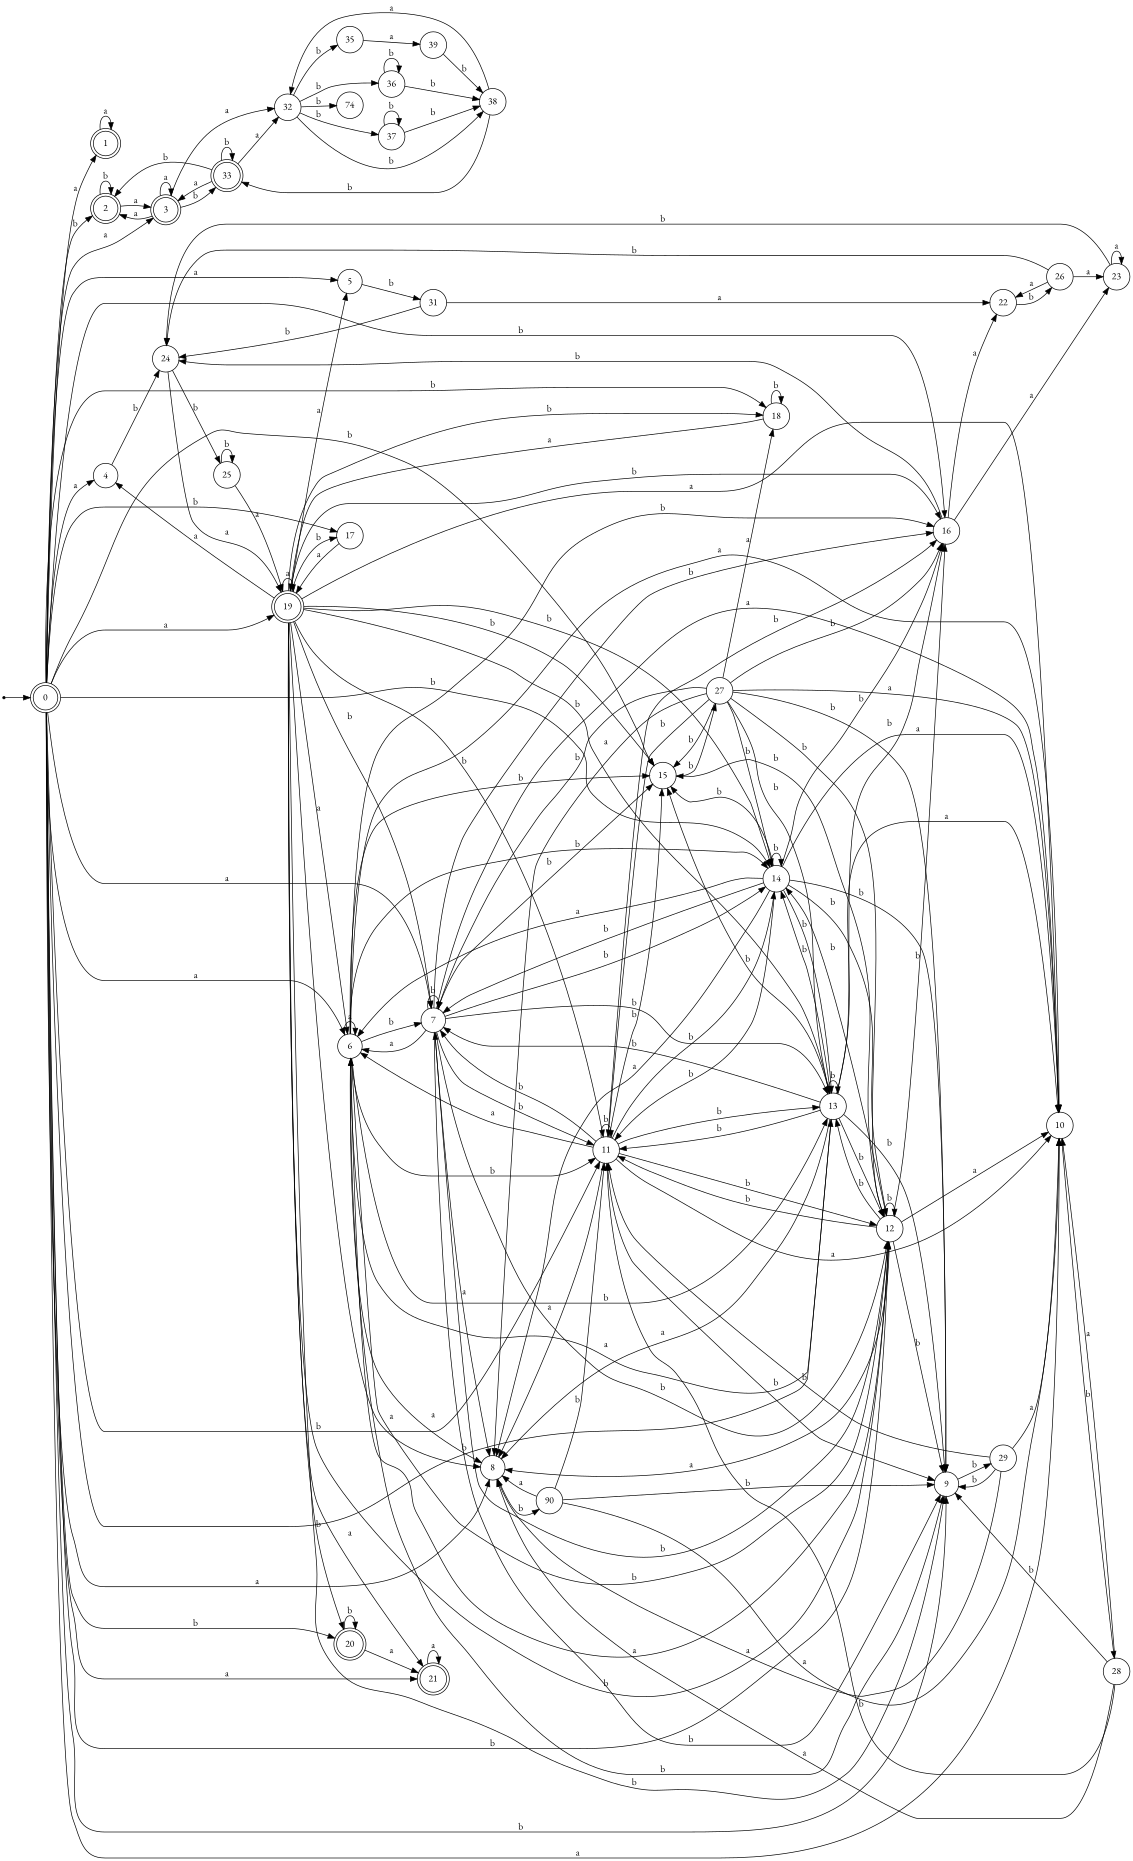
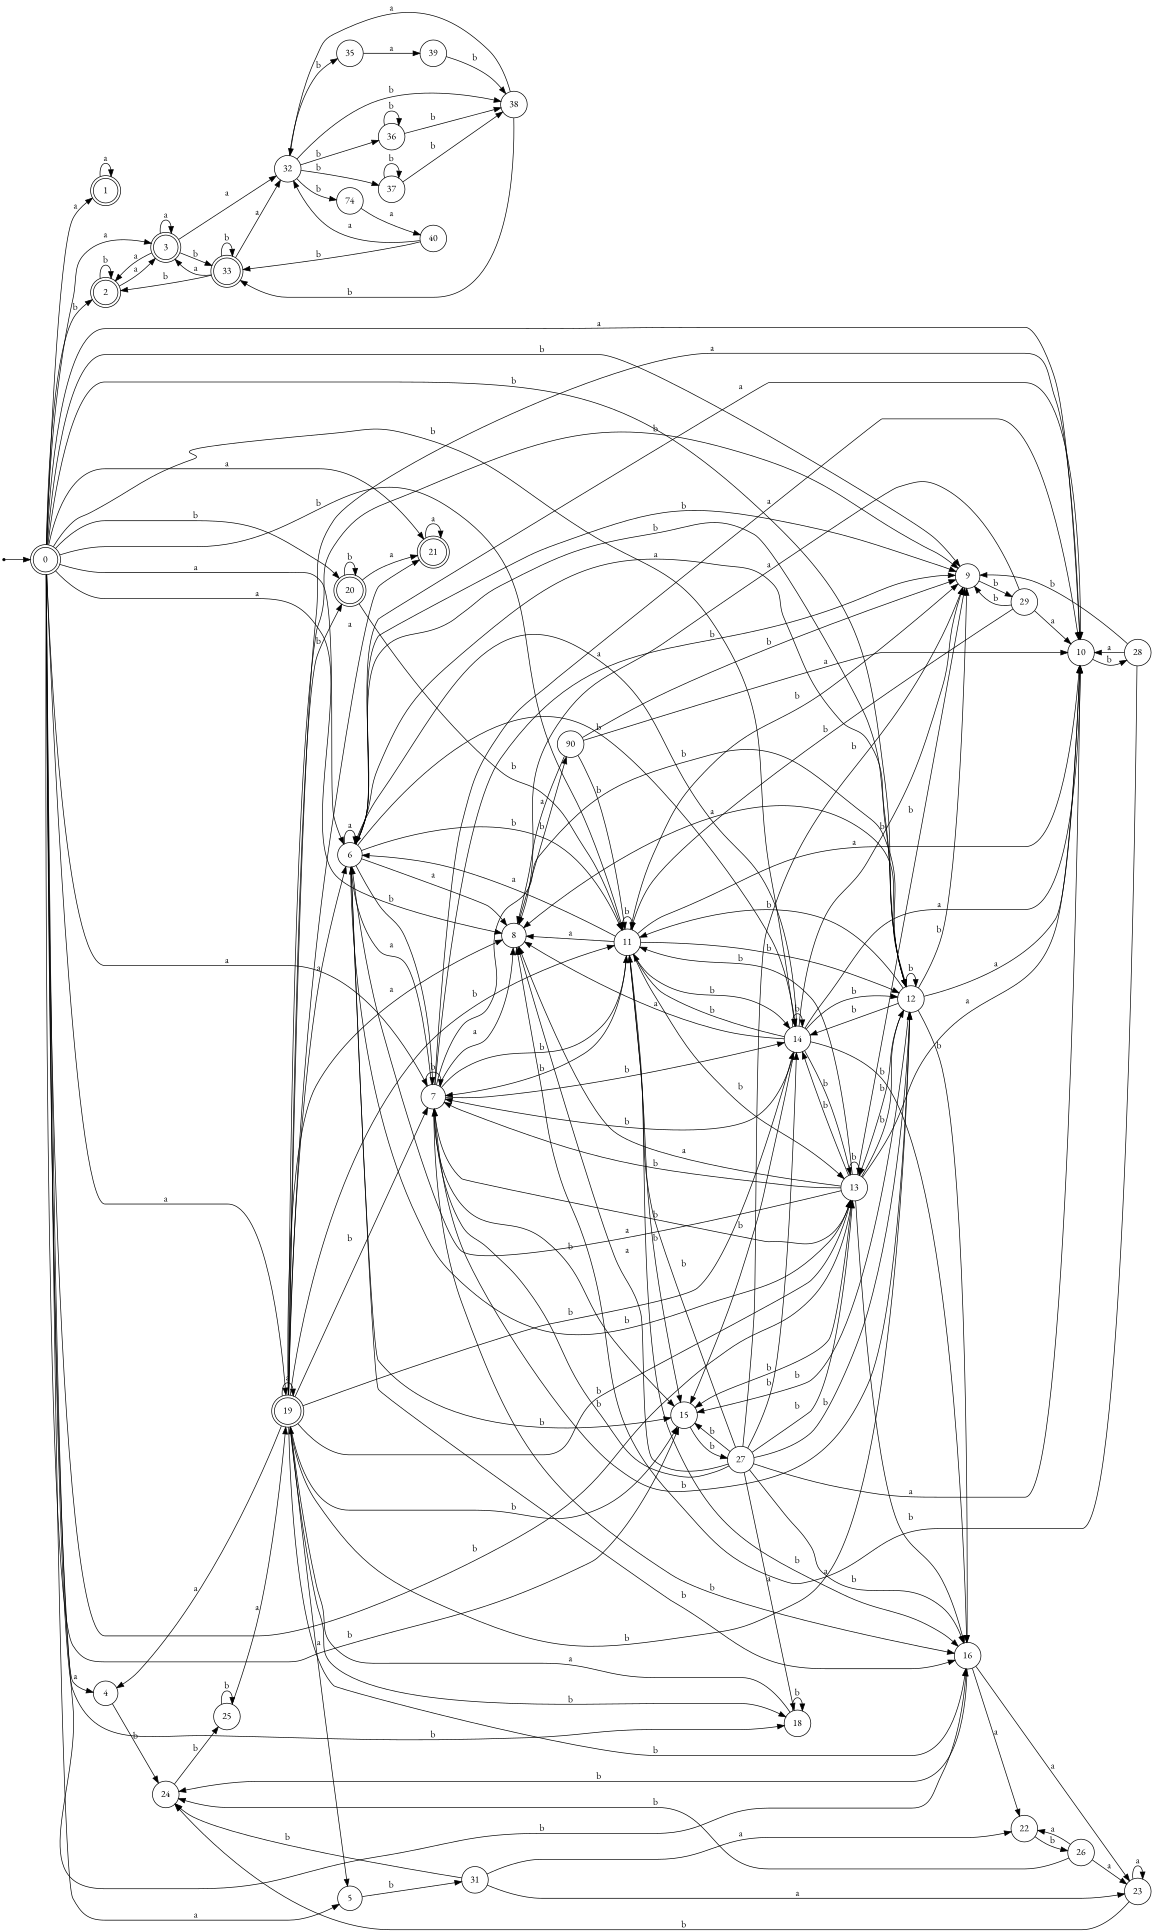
node "40": added
edge "24" -> "19": removed, label "a"
node "17": removed
edge "28" -> "11": now "20" -> "11"
edge "31" -> "23": added, label "a"
